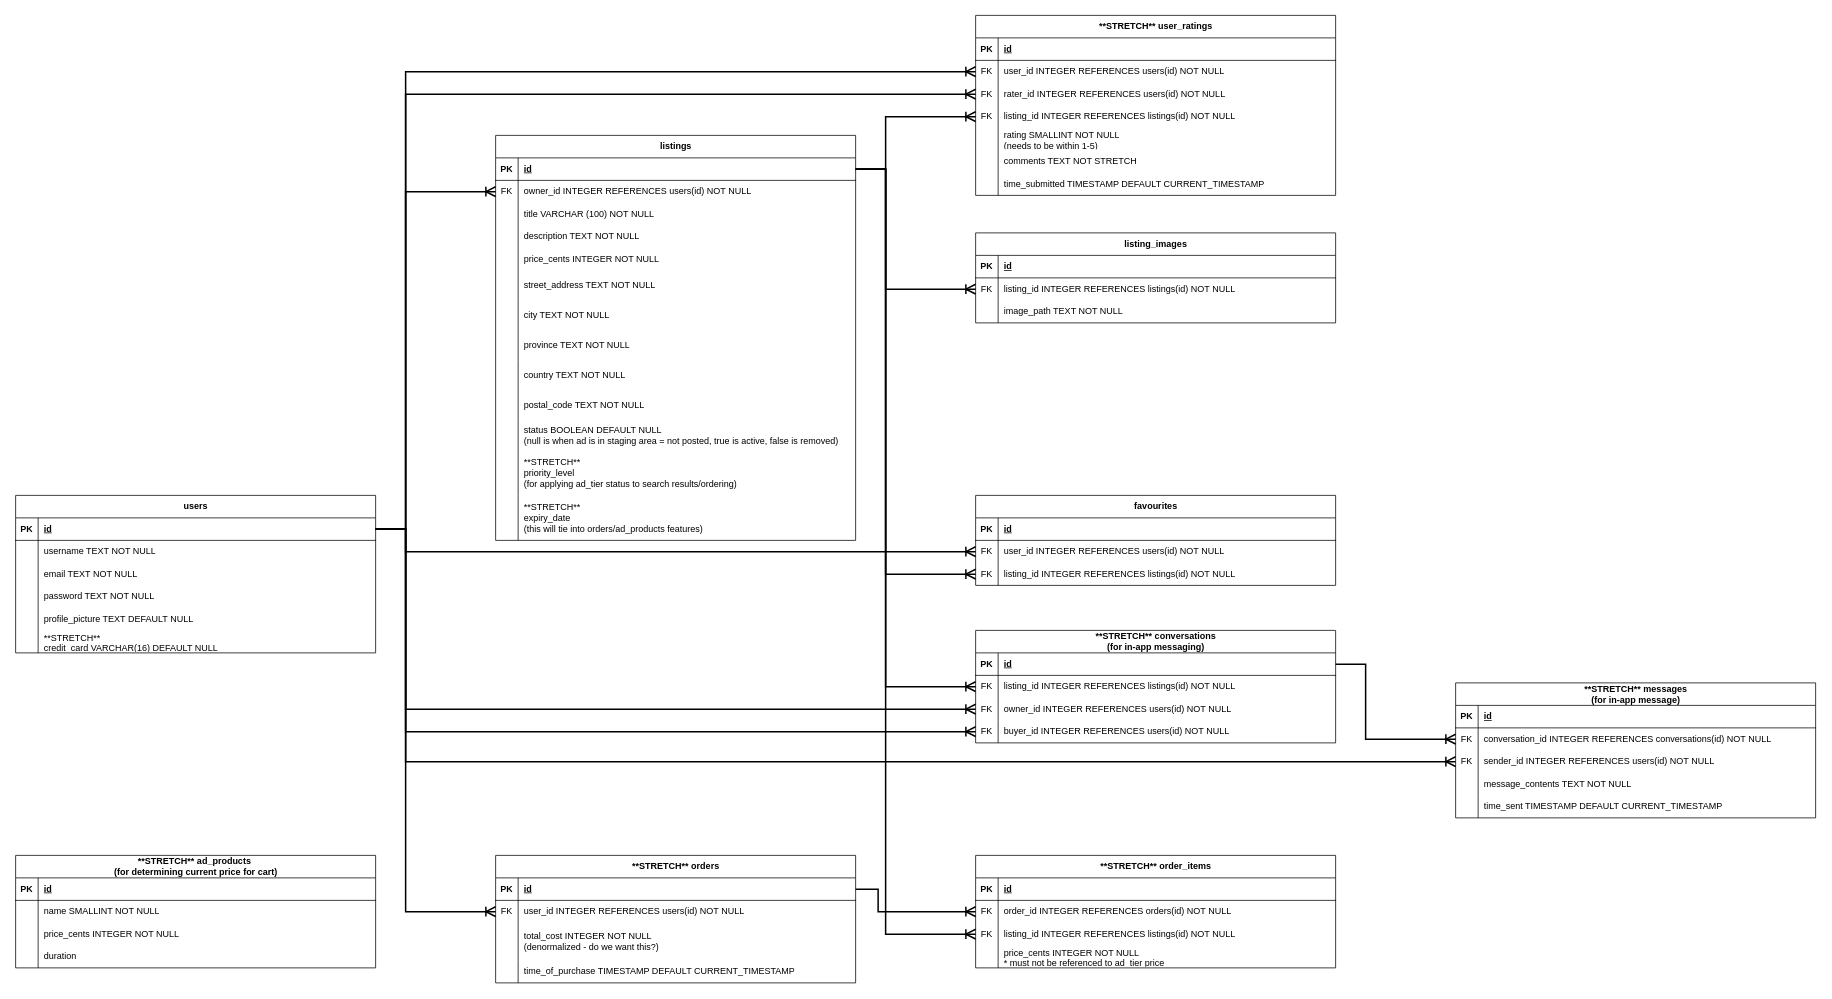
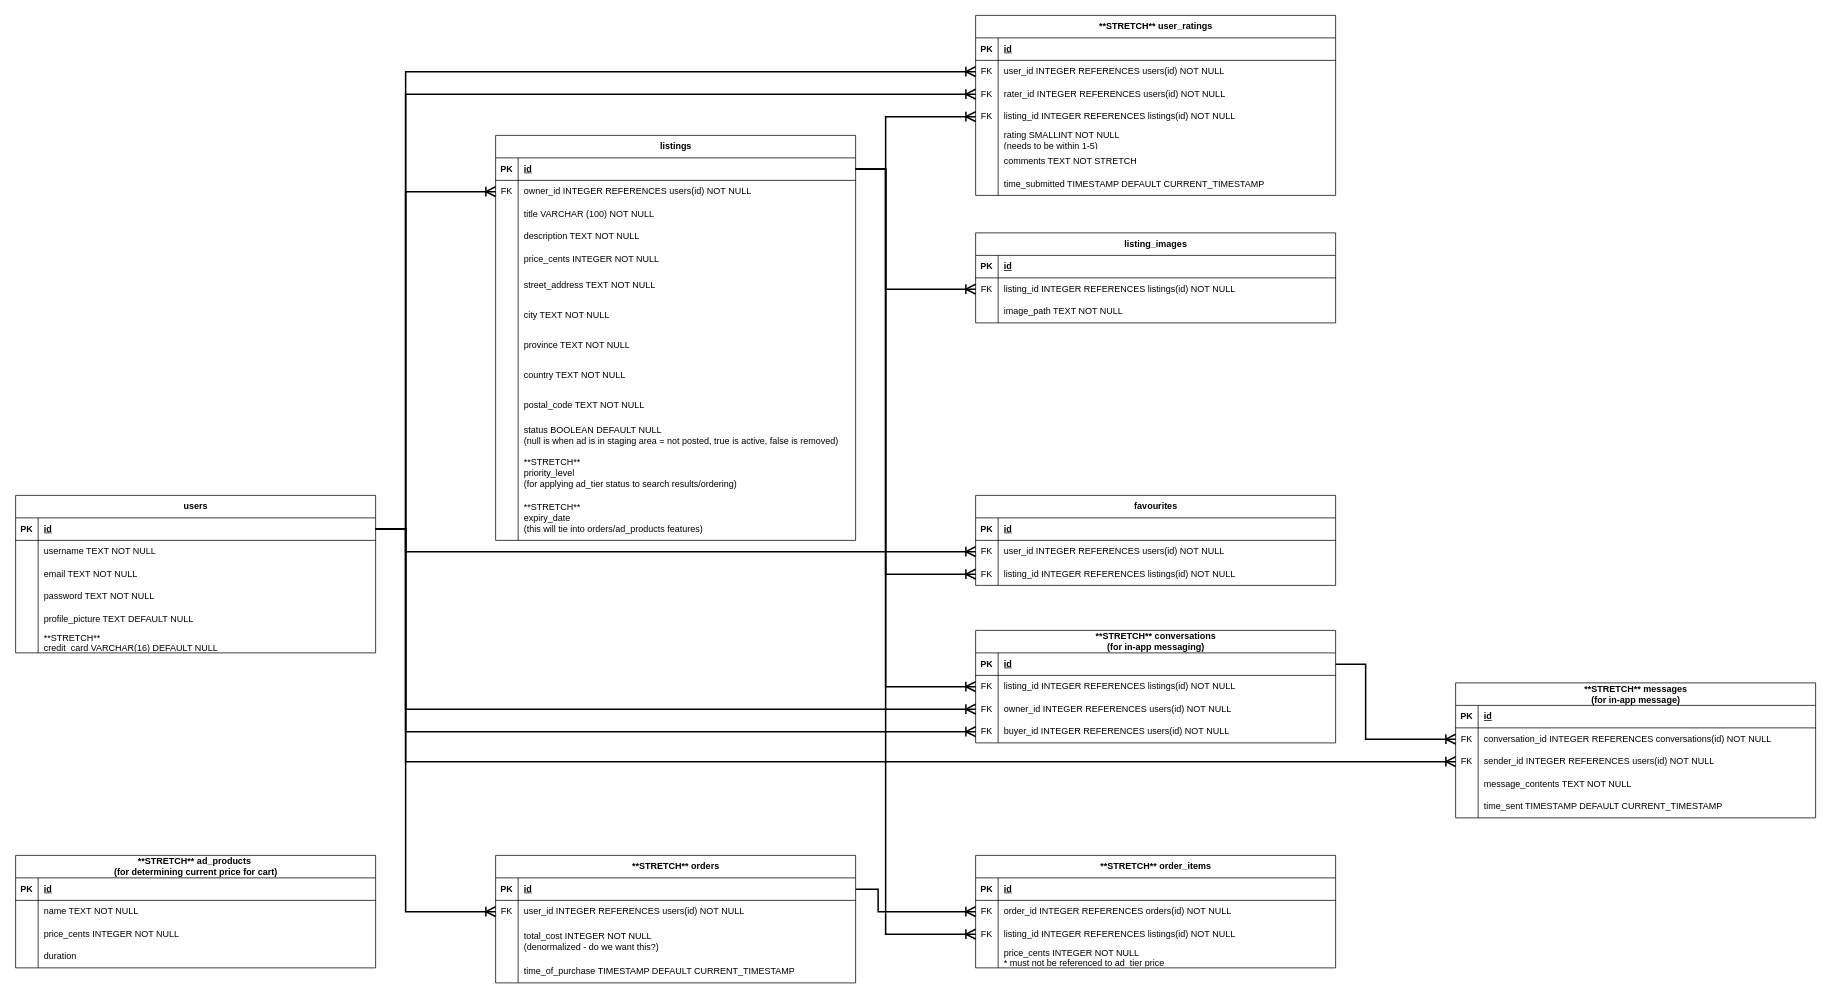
node "name SMALLINT NOT NULL": label "name SMALLINT NOT NULL" -> "name TEXT NOT NULL"
